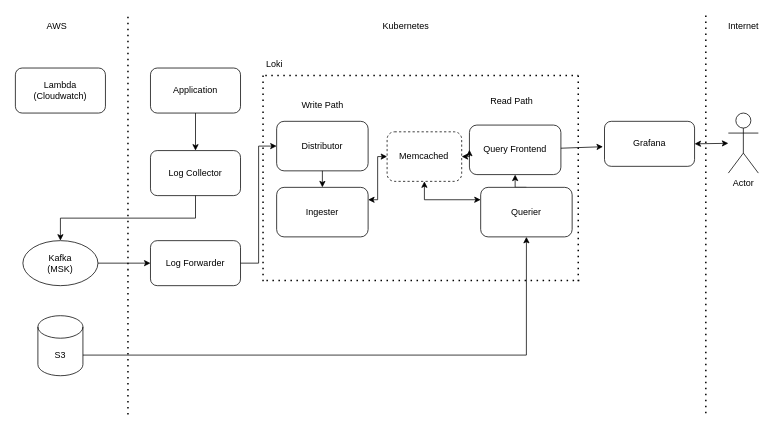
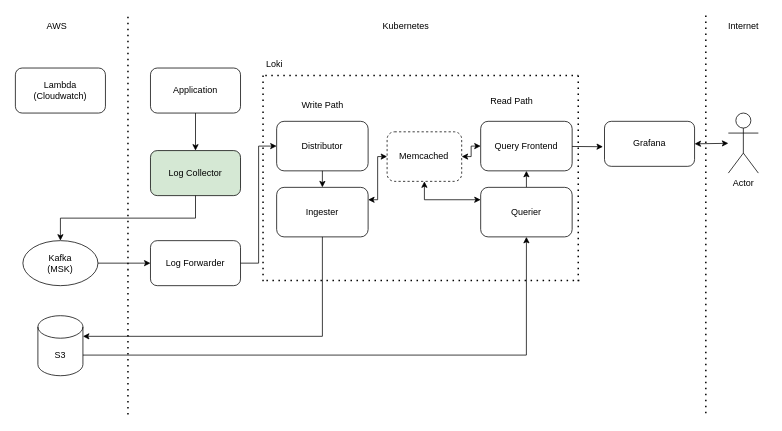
node "Query Frontend": moved (515, 150) -> (526, 146)
node "Log Collector": fillcolor #ffffff -> #d5e8d4
edge "Ingester" -> "S3": added
